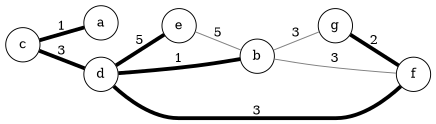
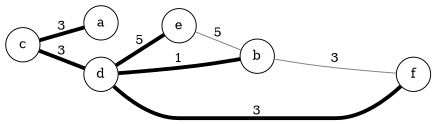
edge "a" -- "c": label "1" -> "3"
node "g": removed
